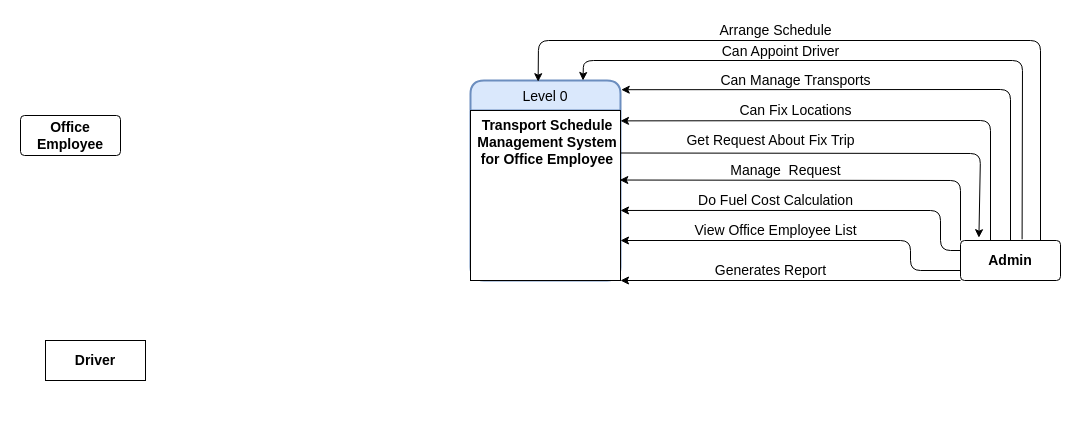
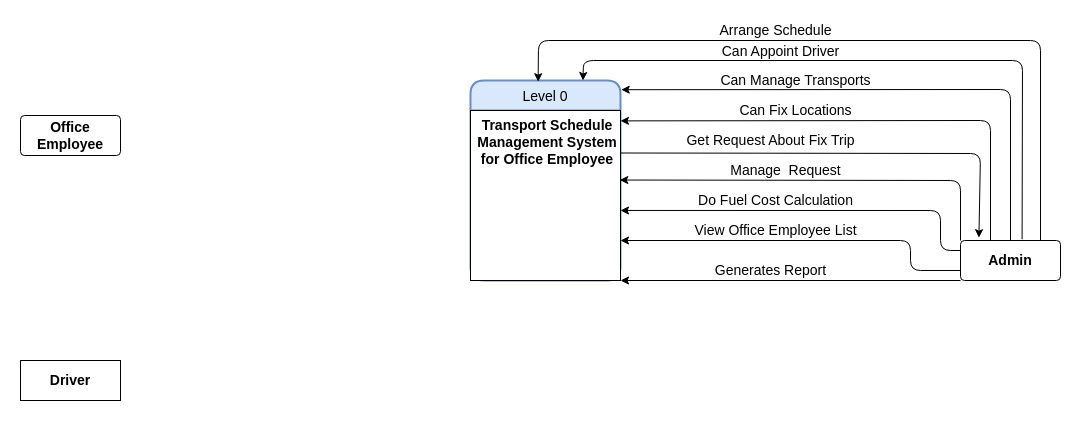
node "Driver": moved (96, 361) -> (71, 381)
